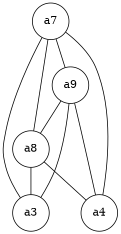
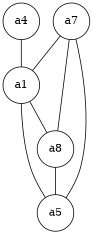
node "a9": label "a9" -> "a1"
edge "a7" -- "a4": removed
edge "a8" -- "a4": removed
node "a3": label "a3" -> "a5"
